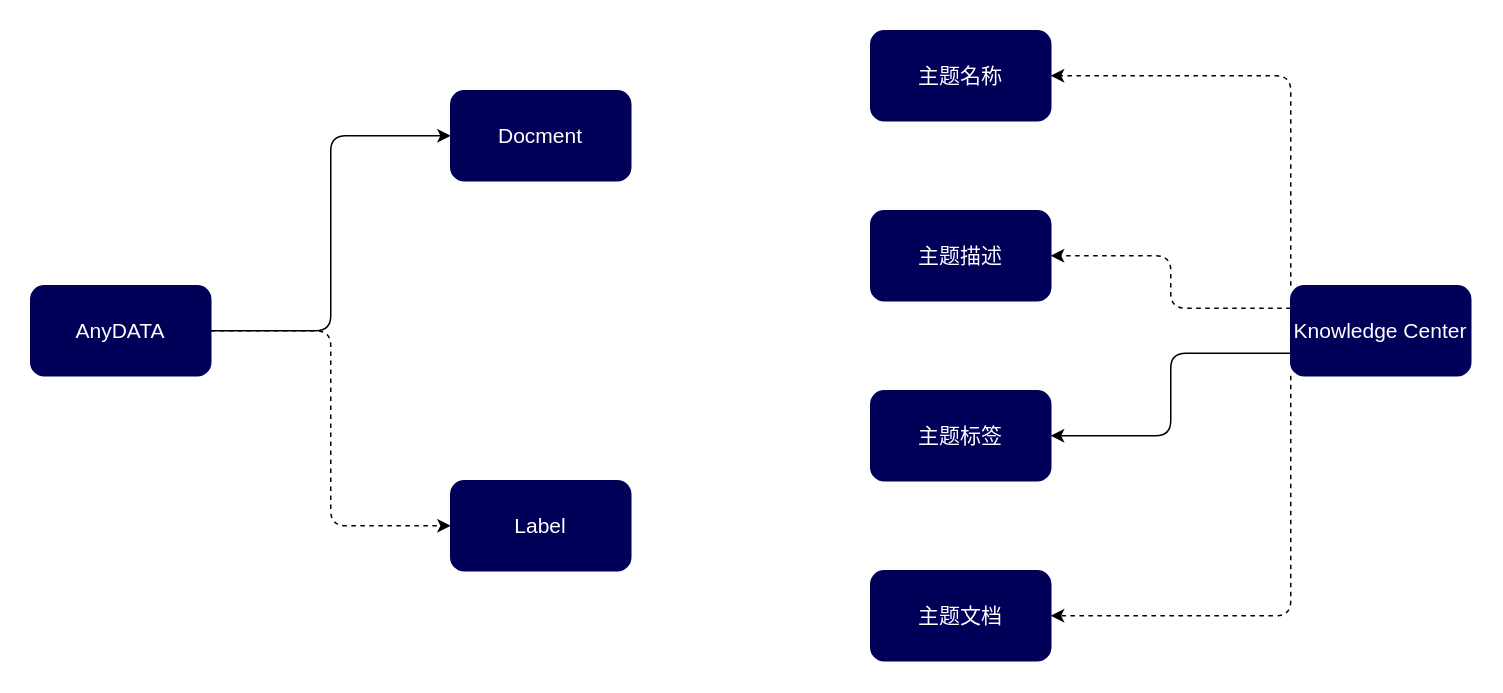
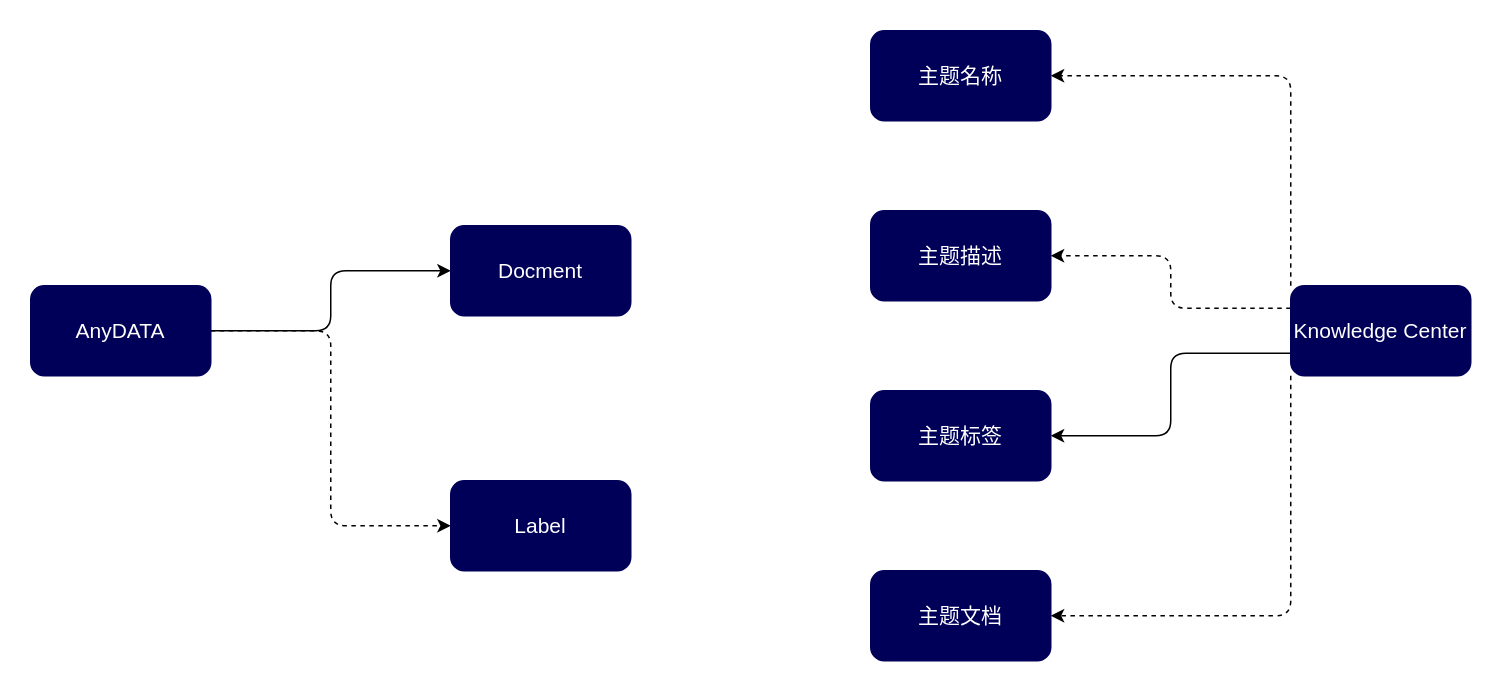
node "Docment": moved (541, 136) -> (541, 271)
